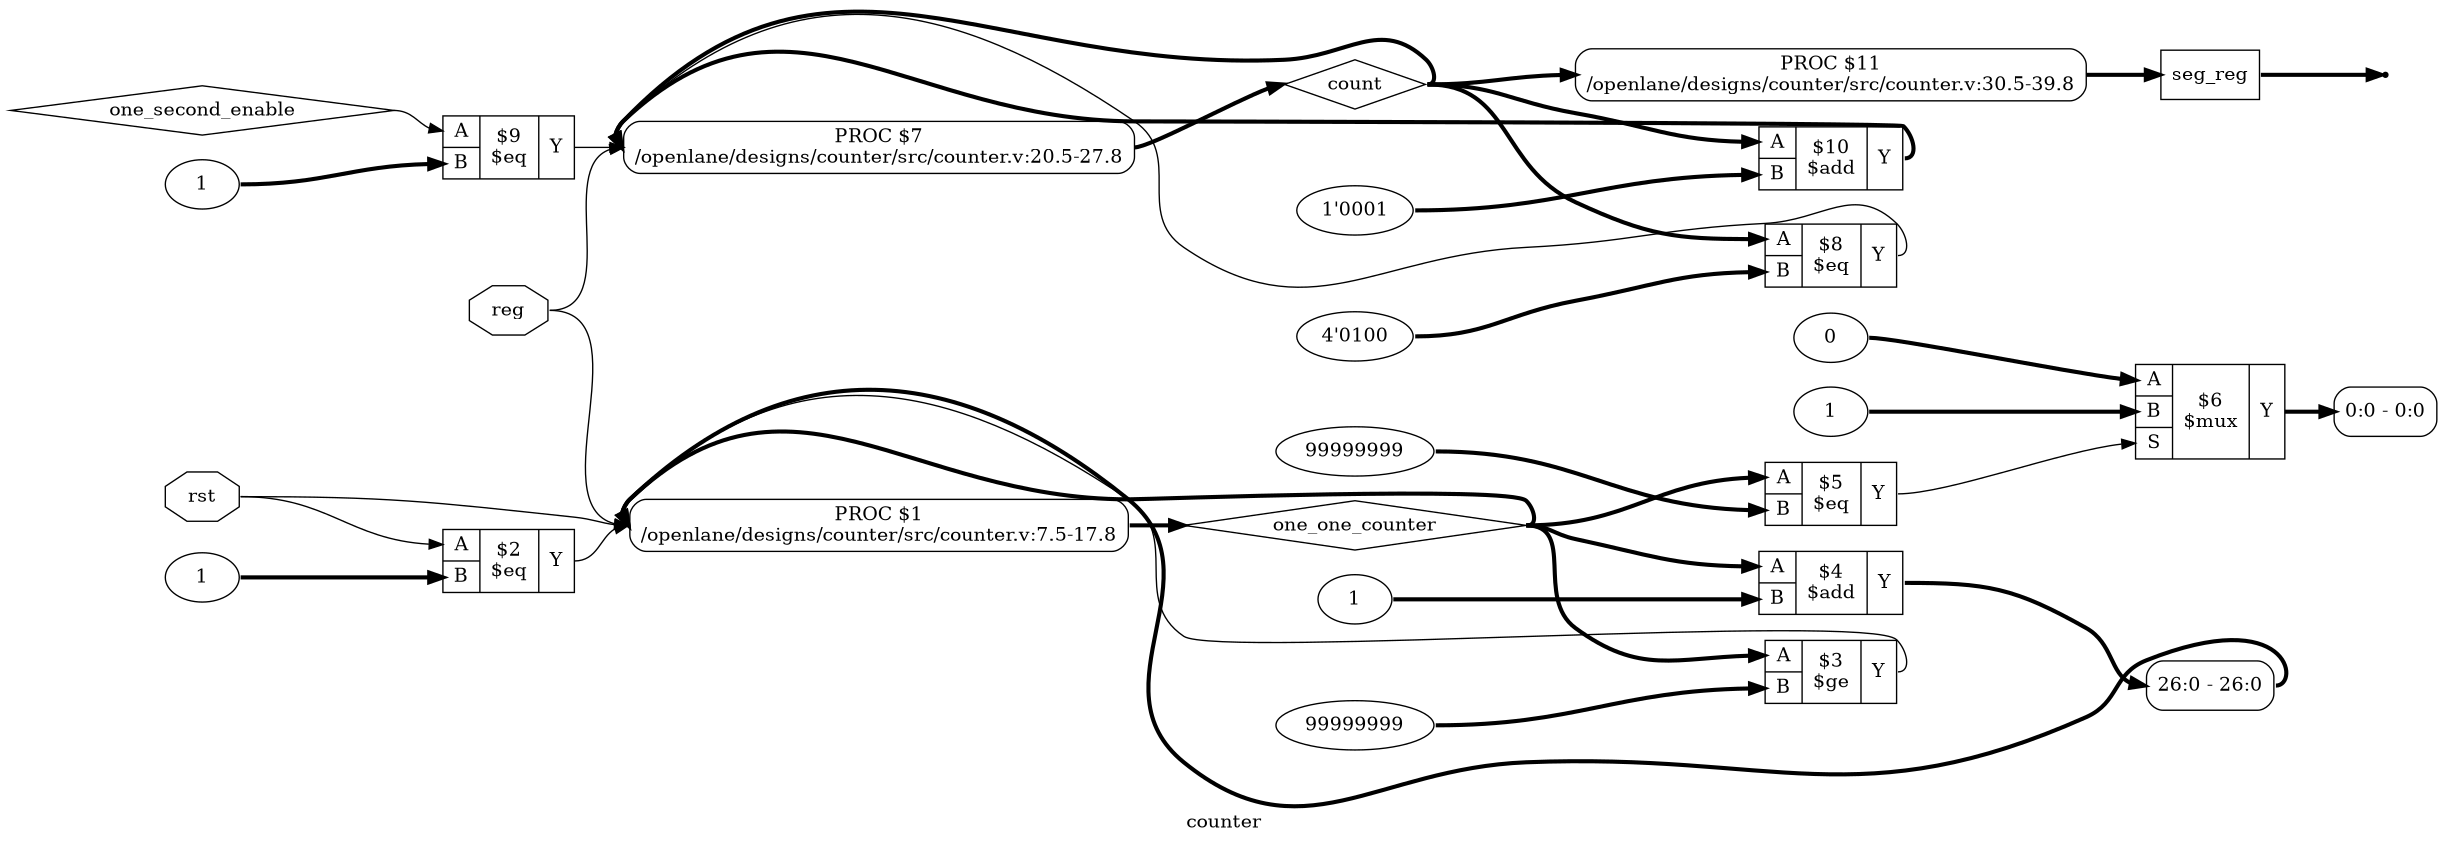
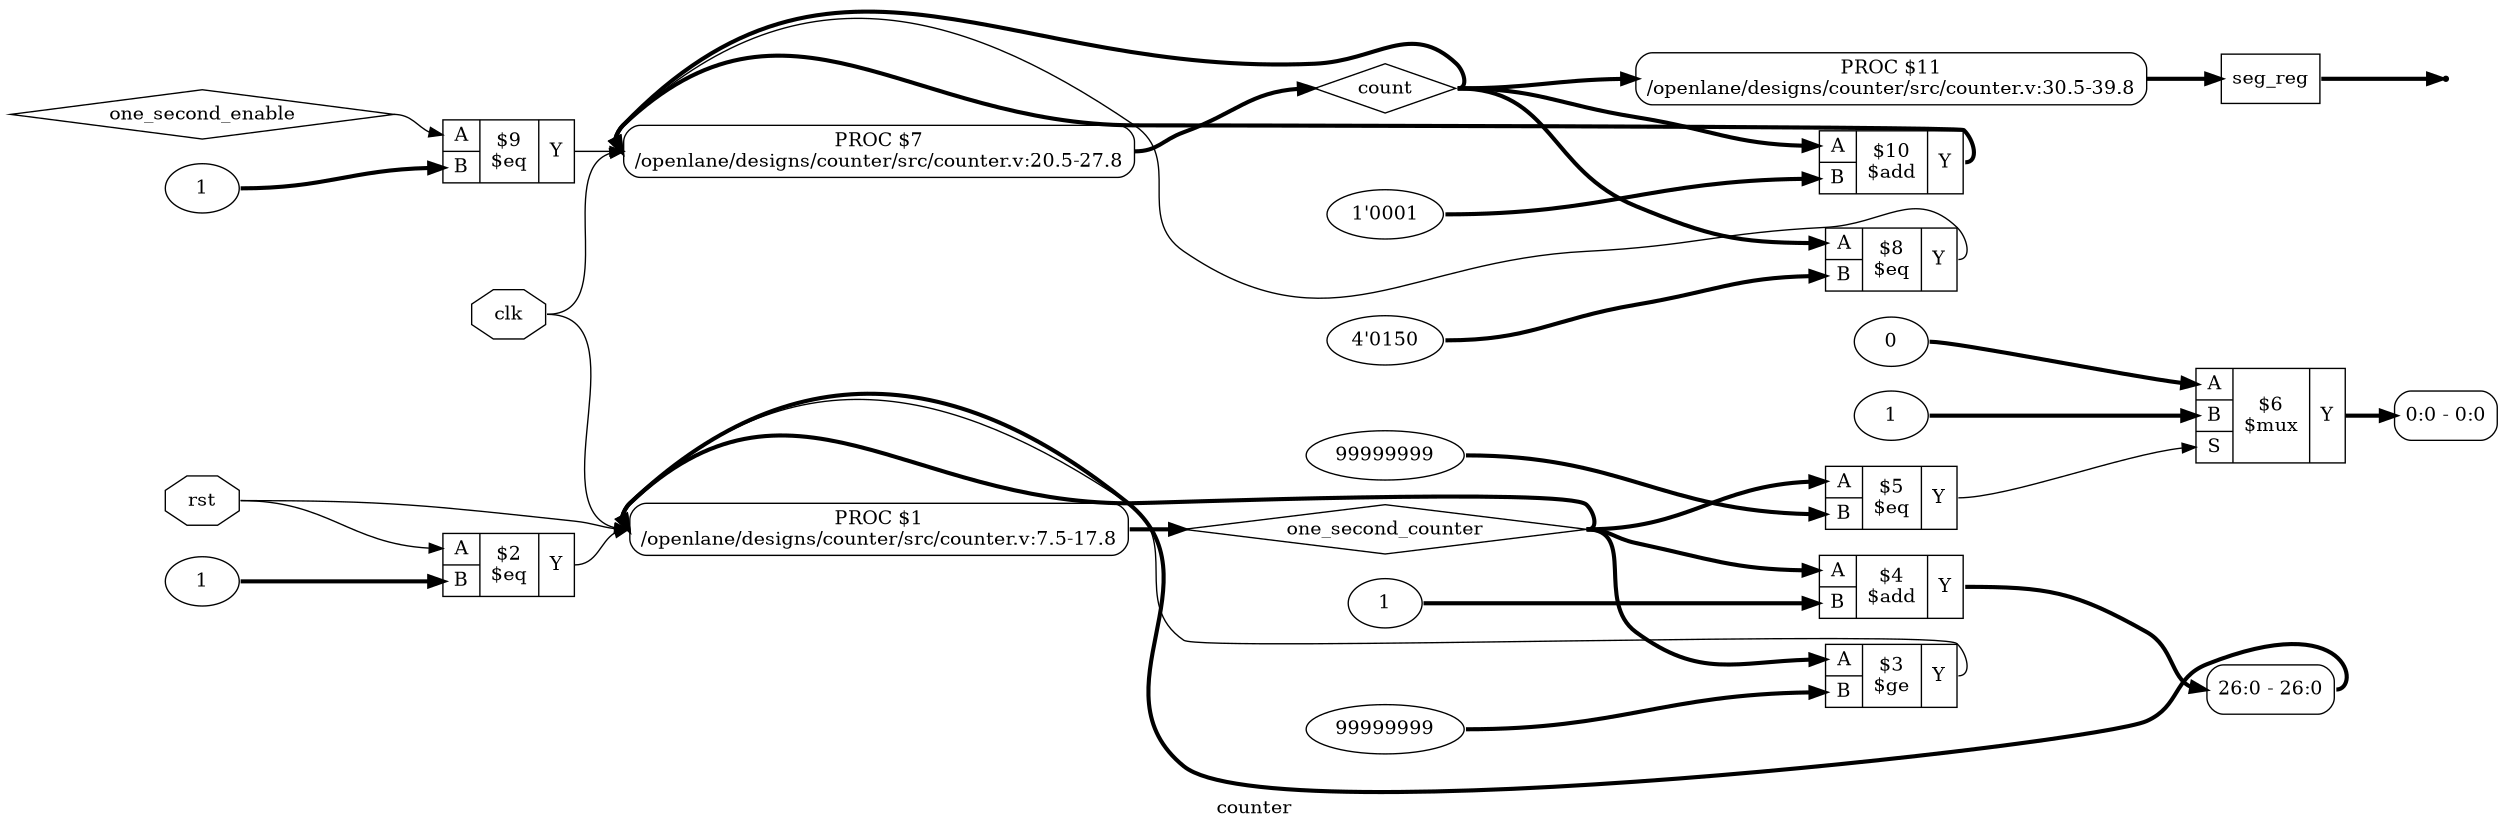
node "reg": label "reg" -> "clk"
node "4'0100": label "4'0100" -> "4'0150"
node "one_one_counter": label "one_one_counter" -> "one_second_counter"
